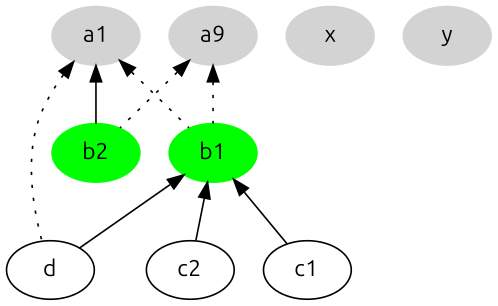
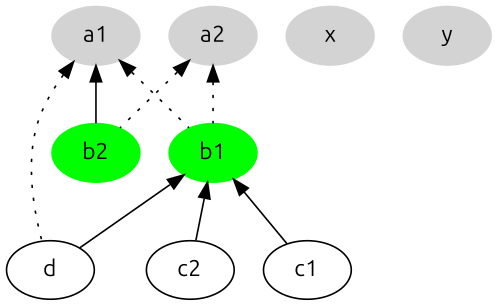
node "a9": label "a9" -> "a2"
